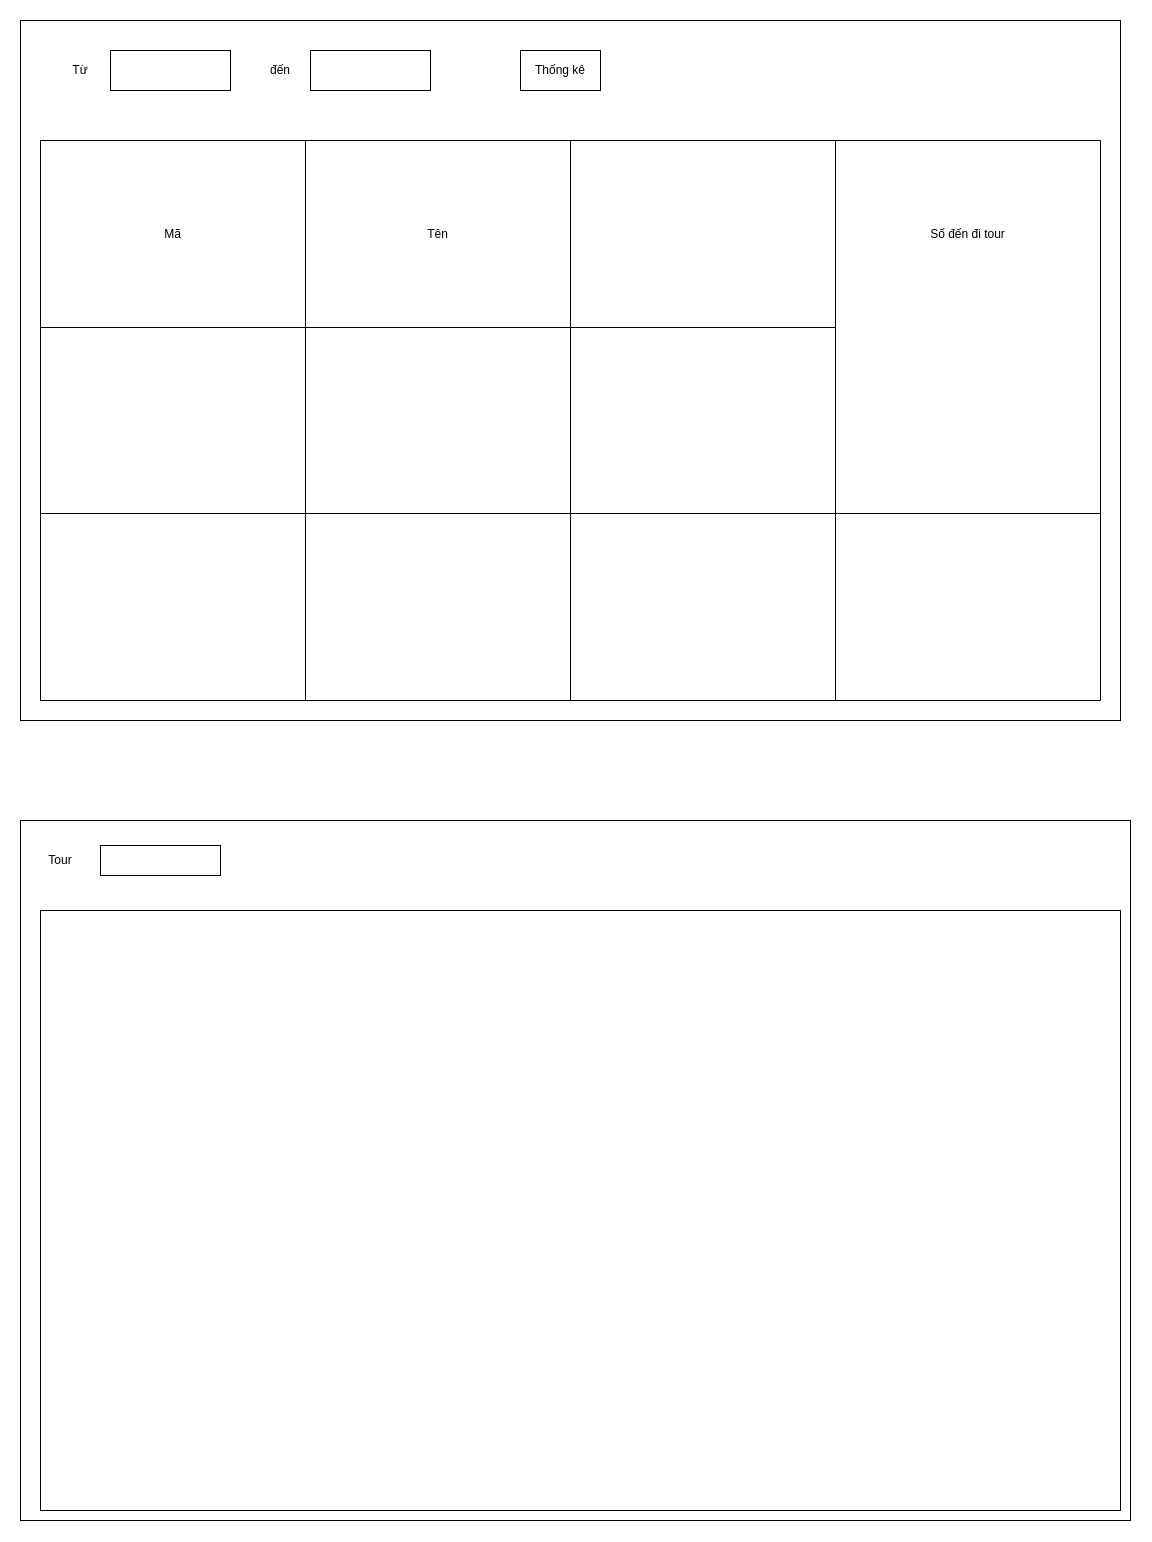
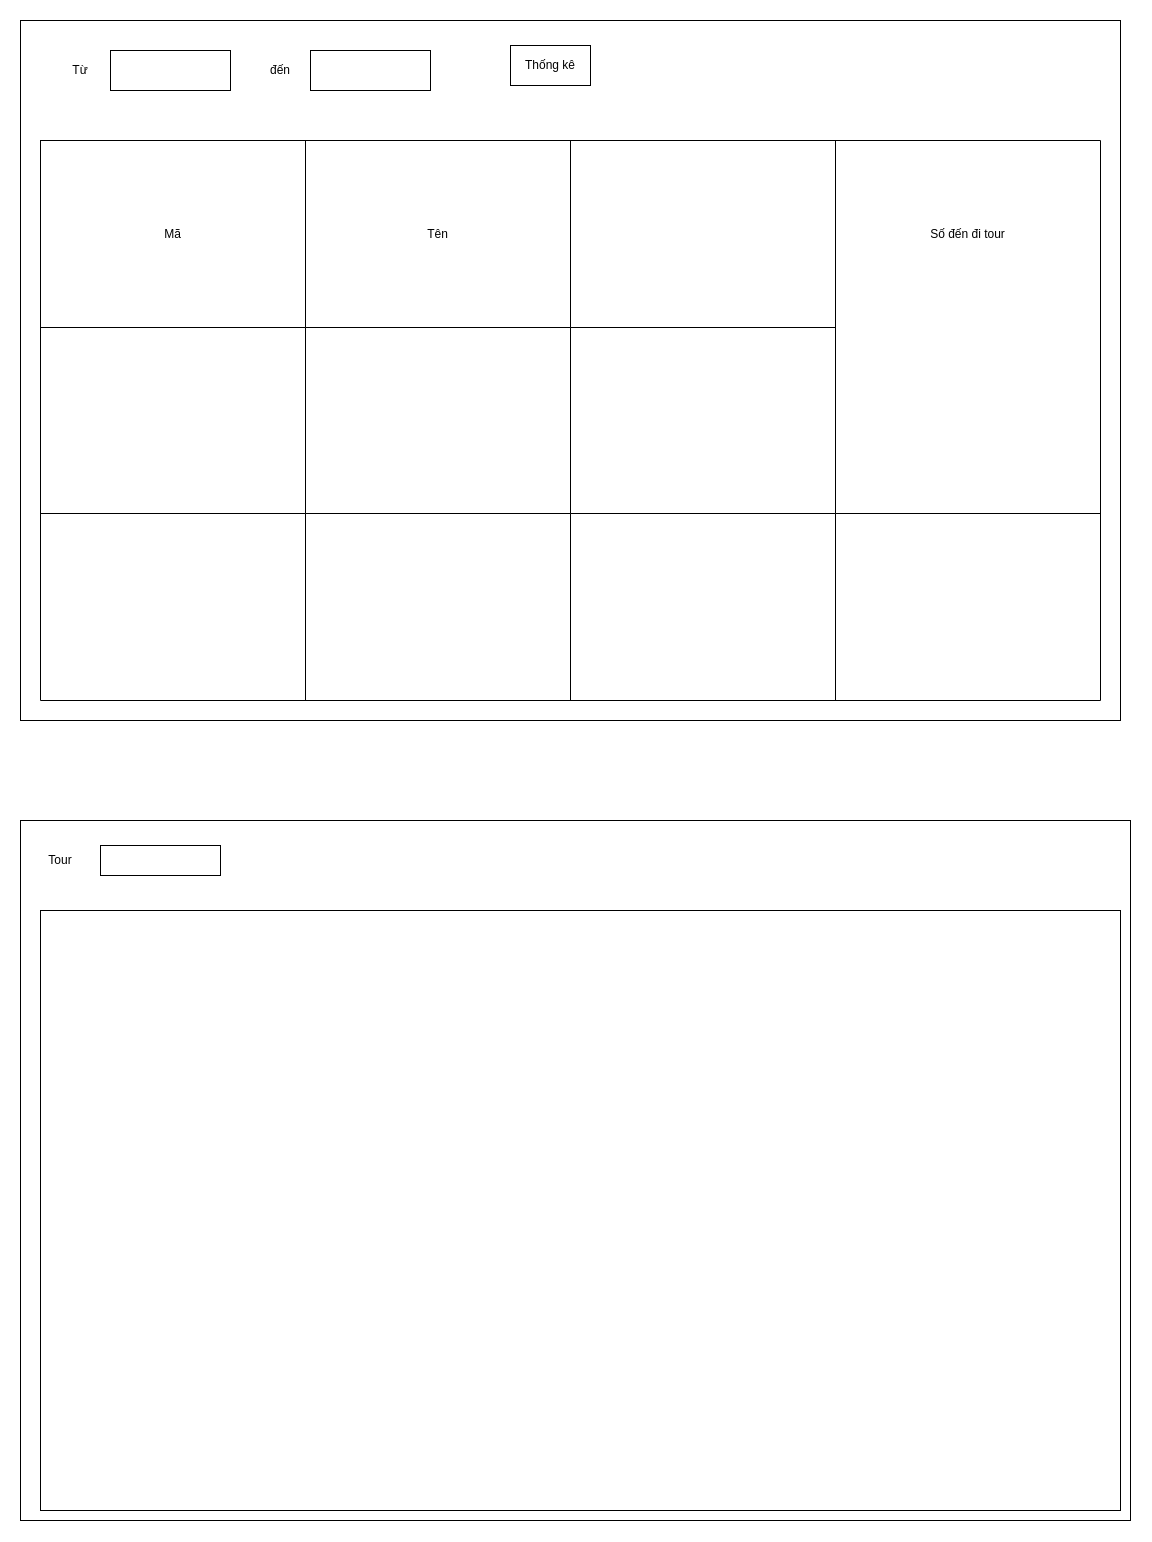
node "Thống kê": moved (561, 71) -> (551, 66)
